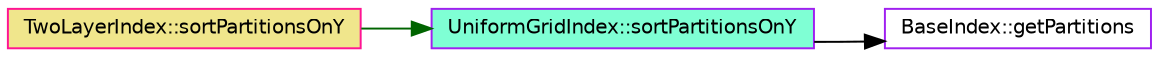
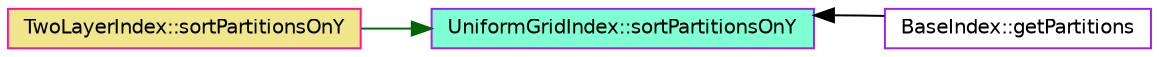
edge "UniformGridIndex::sortPartitionsOnY" -> "BaseIndex::getPartitions": reversed
